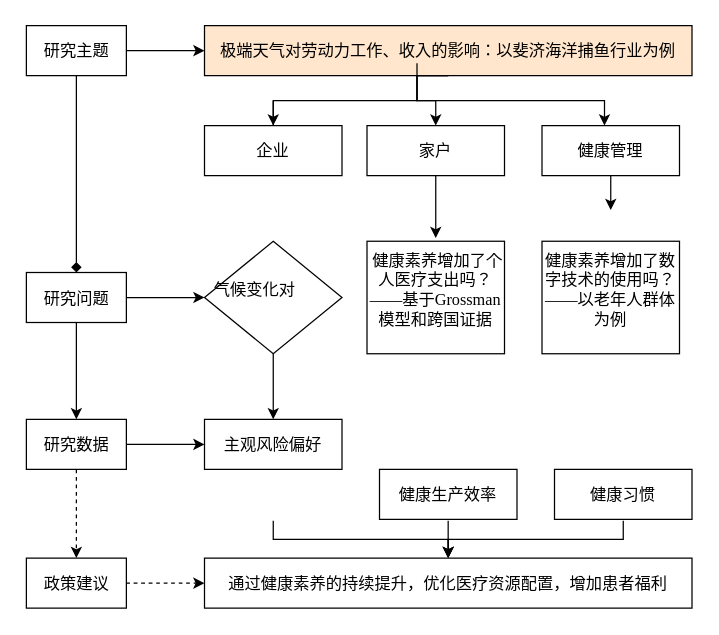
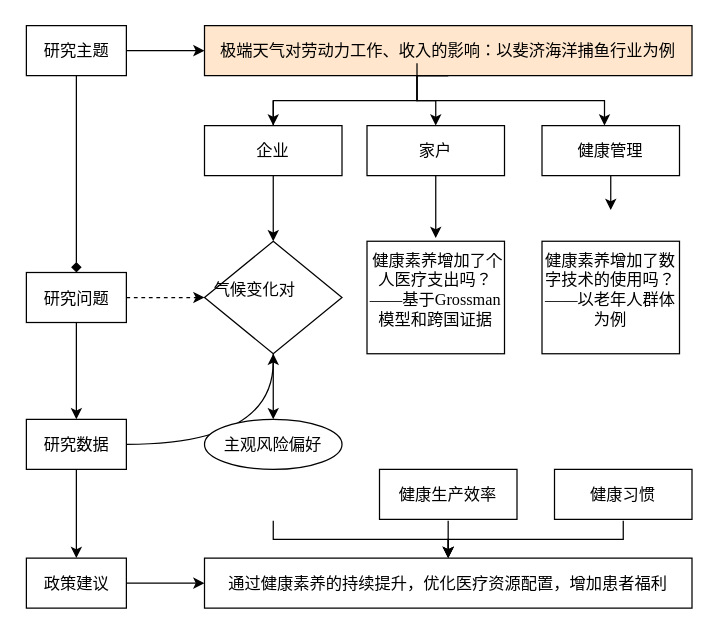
edge "企业" -> "气候变化对": added
edge "研究问题" -> "气候变化对": style solid -> dashed
edge "研究数据" -> "主观风险偏好": now "研究数据" -> "气候变化对"
node "主观风险偏好": shape rectangle -> ellipse
edge "研究数据" -> "政策建议": style dashed -> solid
edge "政策建议" -> "通过健康素养的持续提升，优化医疗资源配置，增加患者福利": style dashed -> solid
